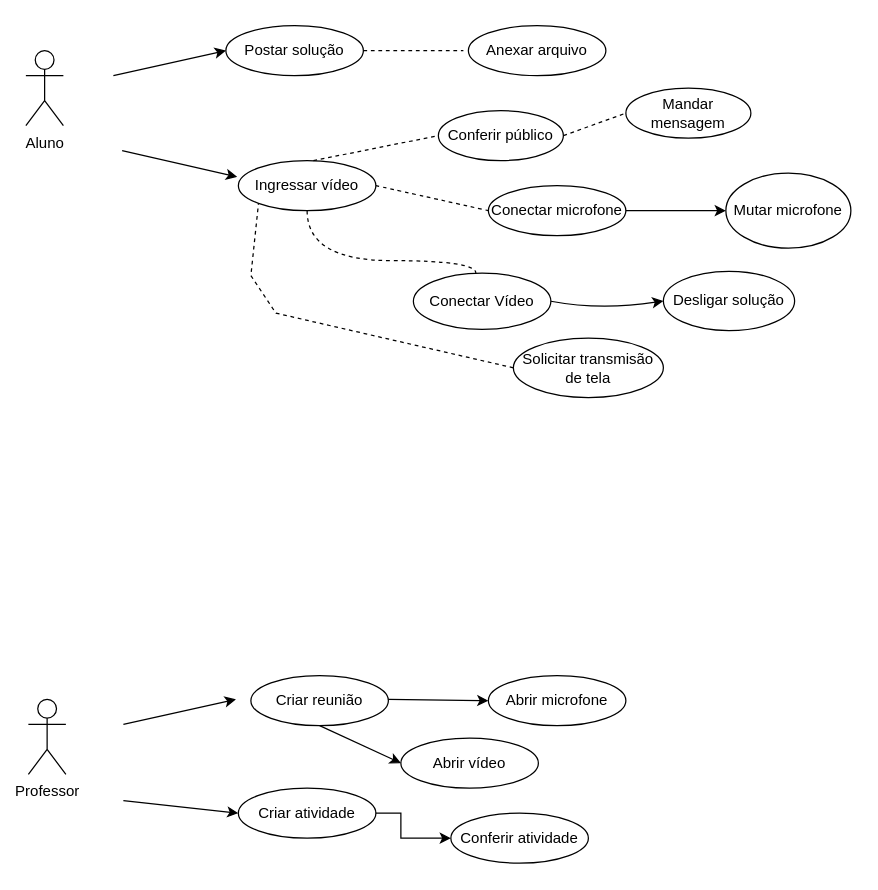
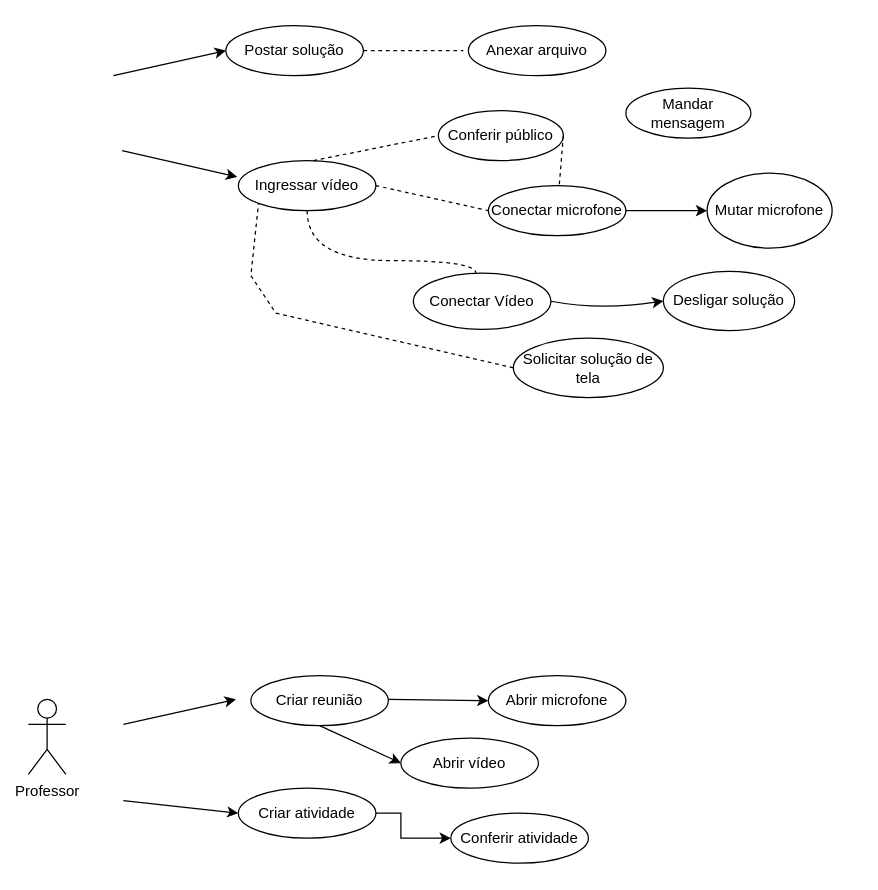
node "Aluno": removed
edge "Mandar mensagem" -- "Conferir público": now "Conectar microfone" -- "Conferir público"
node "Mutar microfone": moved (788, 211) -> (769, 211)
node "Solicitar transmisão de tela": label "Solicitar transmisão de tela" -> "Solicitar solução de tela"
